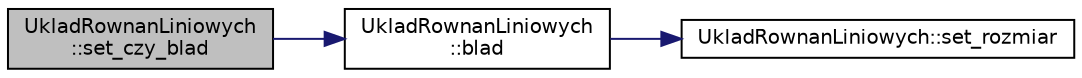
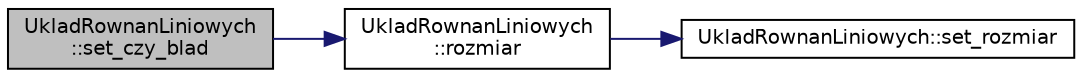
node "UkladRownanLiniowych ::blad": label "UkladRownanLiniowych ::blad" -> "UkladRownanLiniowych ::rozmiar"
